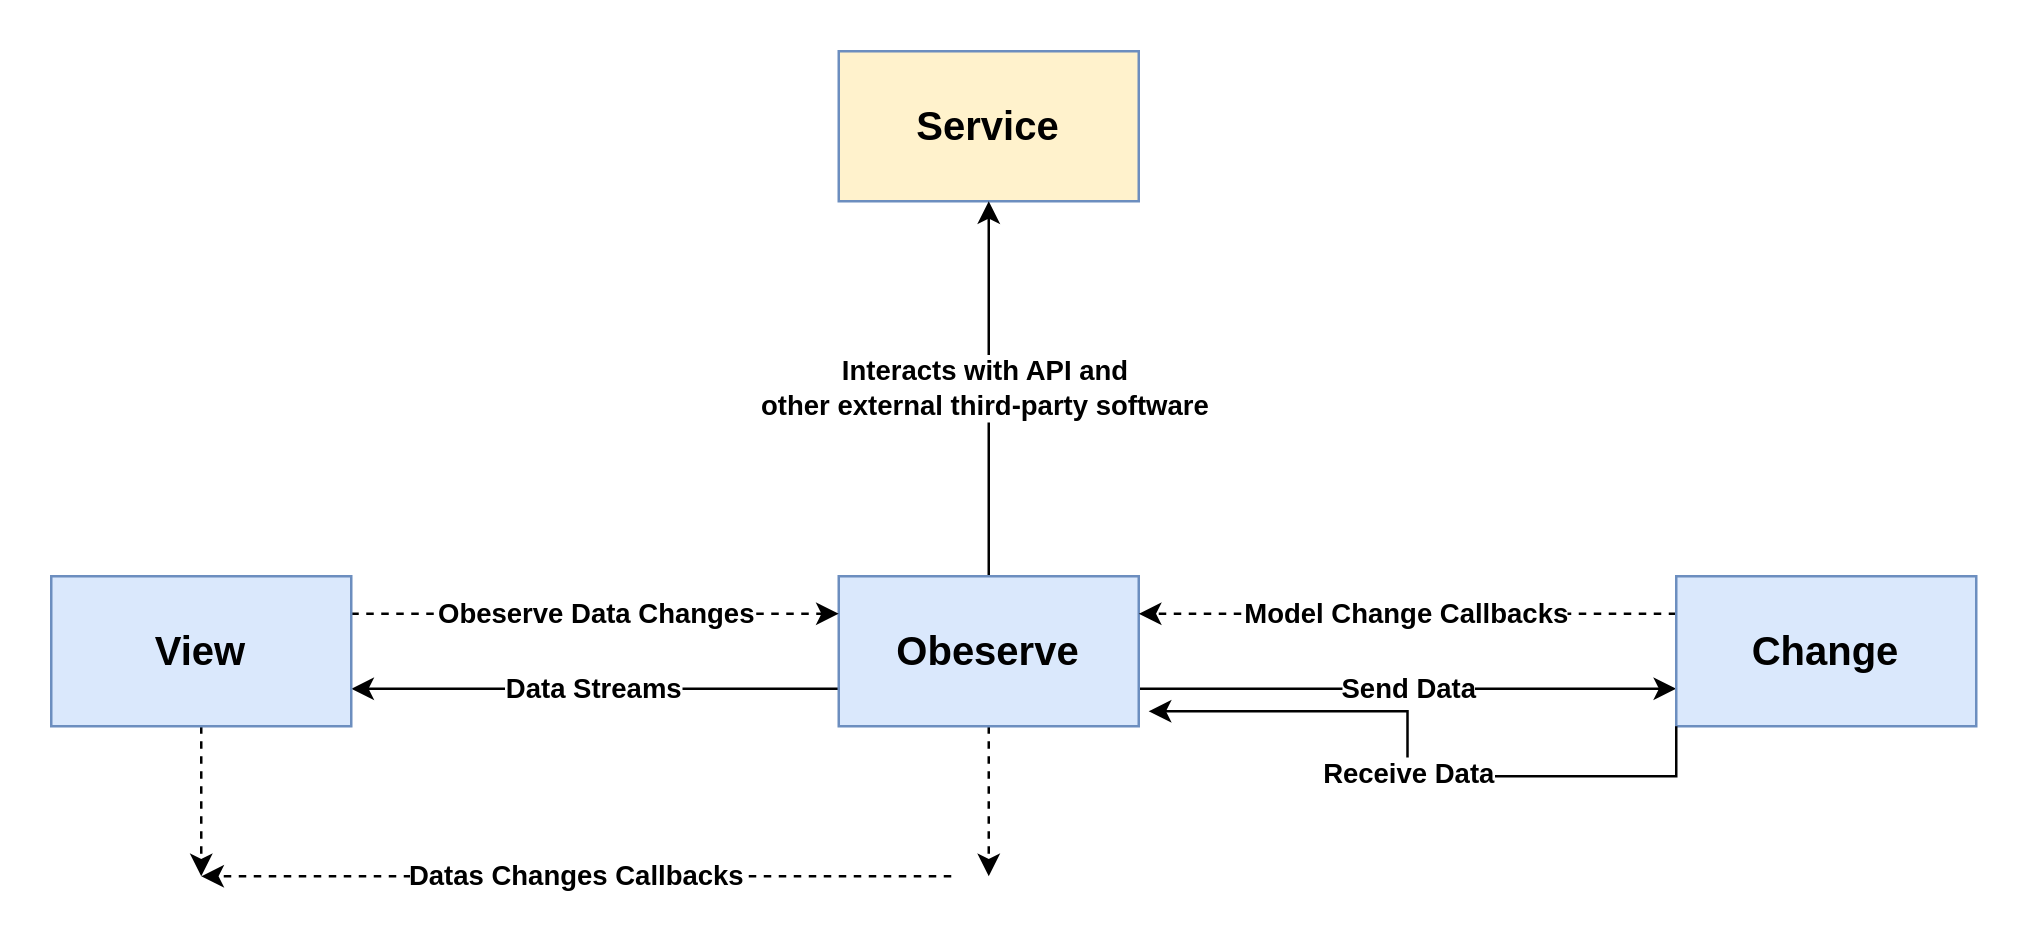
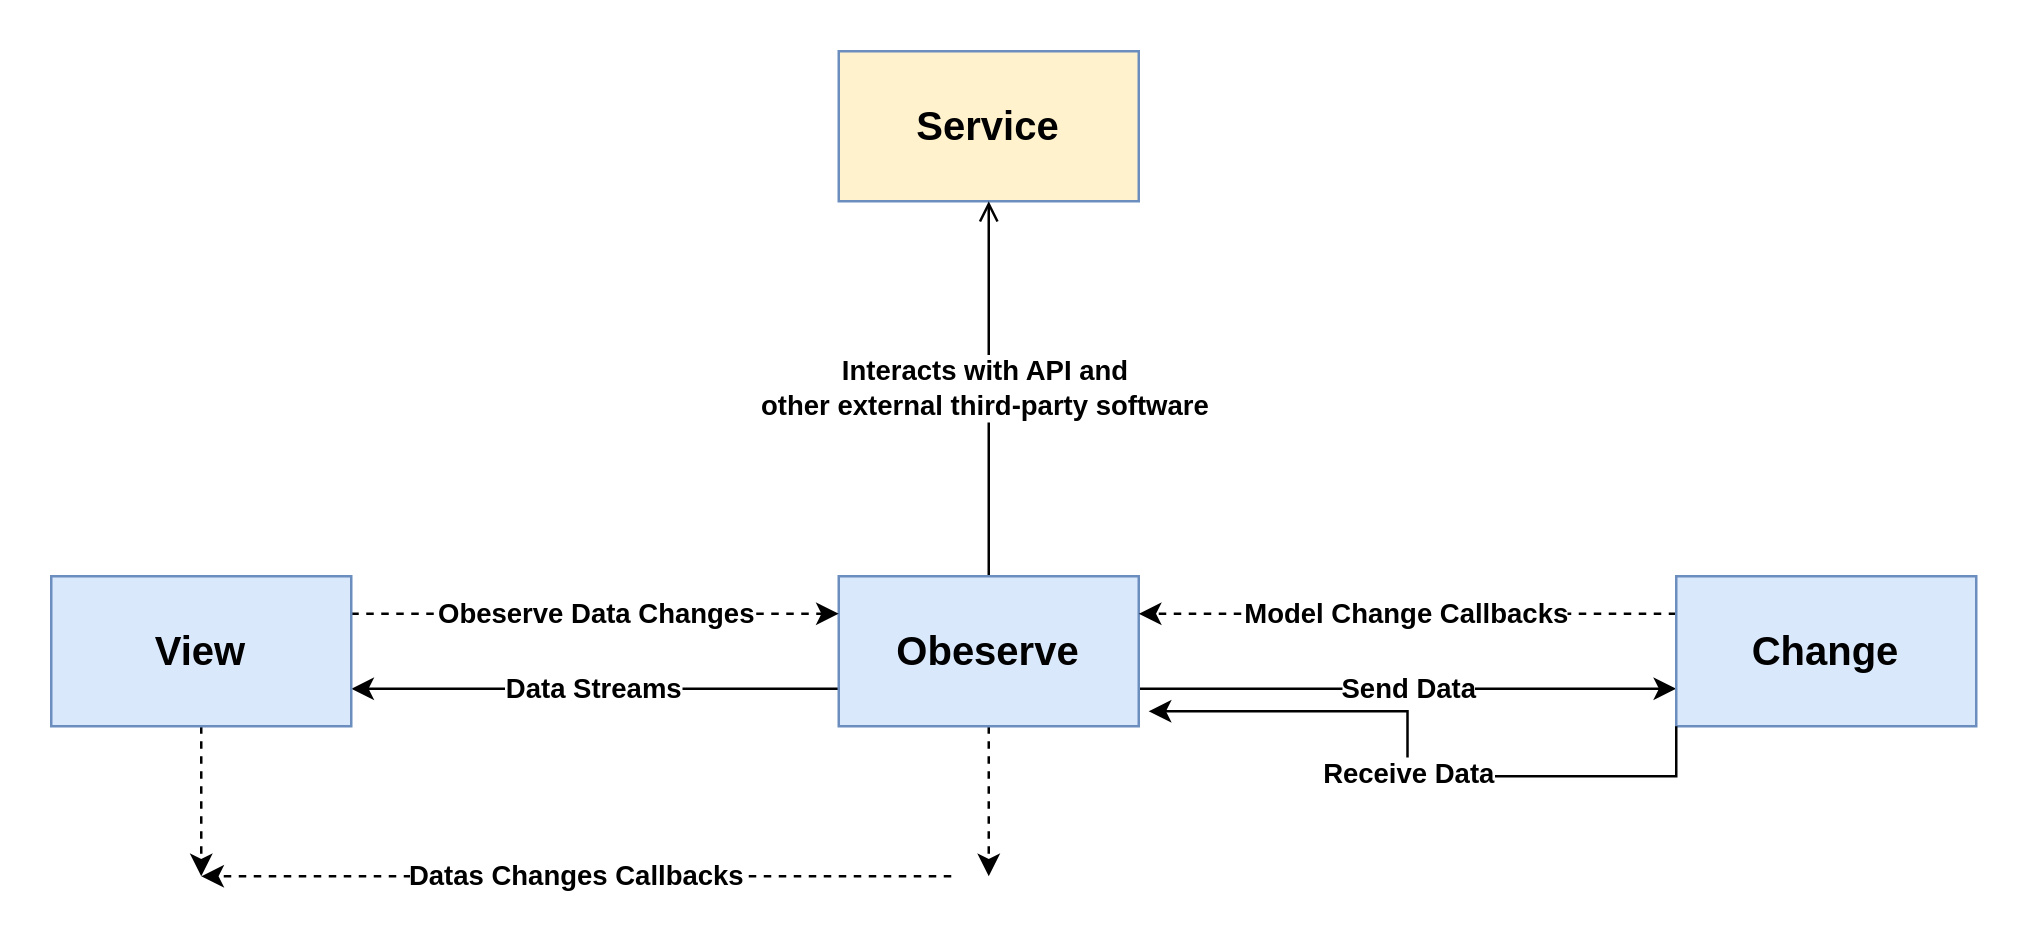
edge "Obeserve" -> "Service": arrowhead classic -> open
